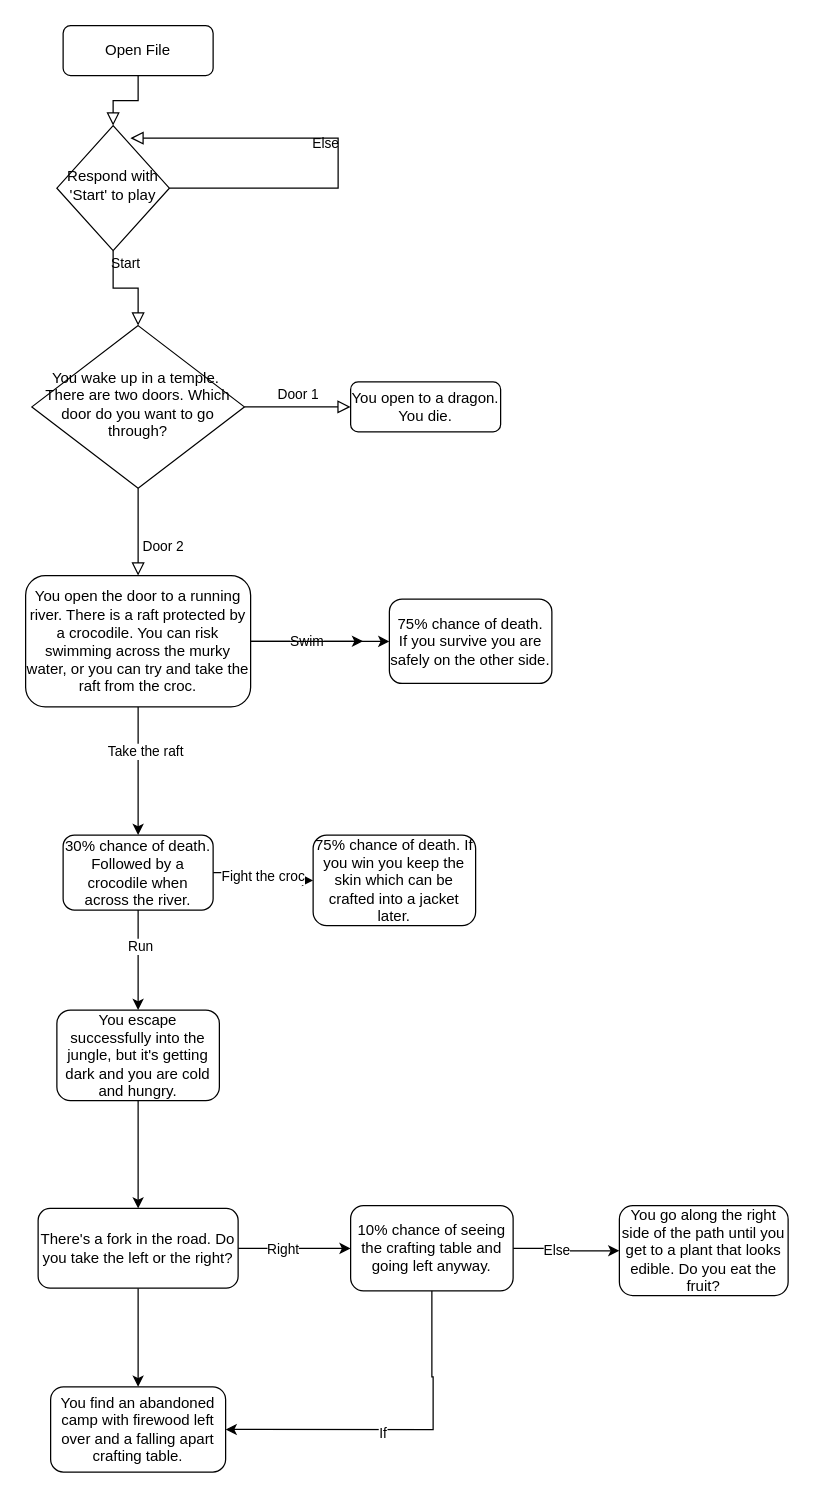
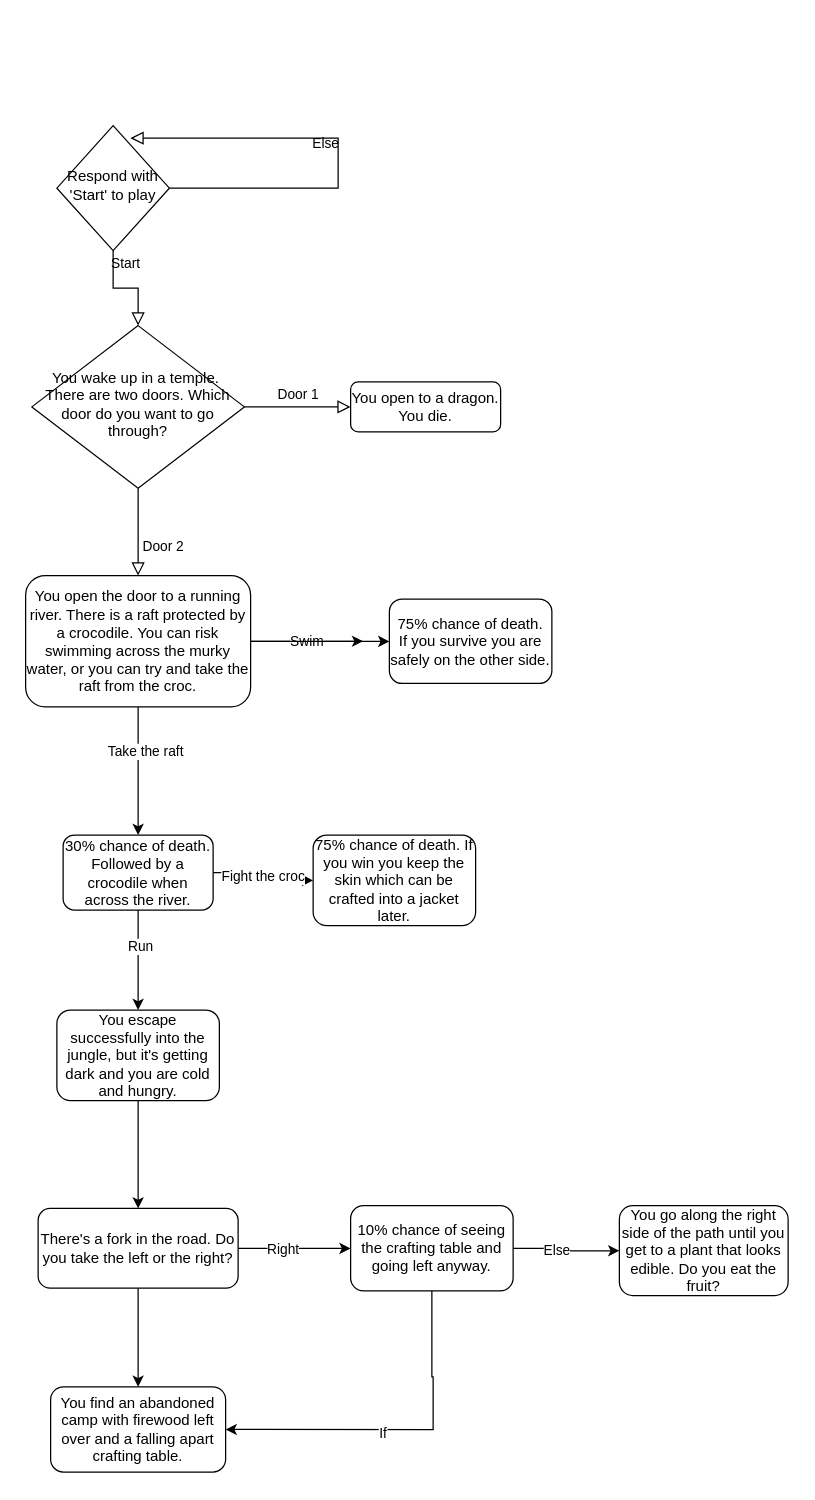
node "Open File": removed
edge "Open File" -> "Respond with 'Start' to play": removed
